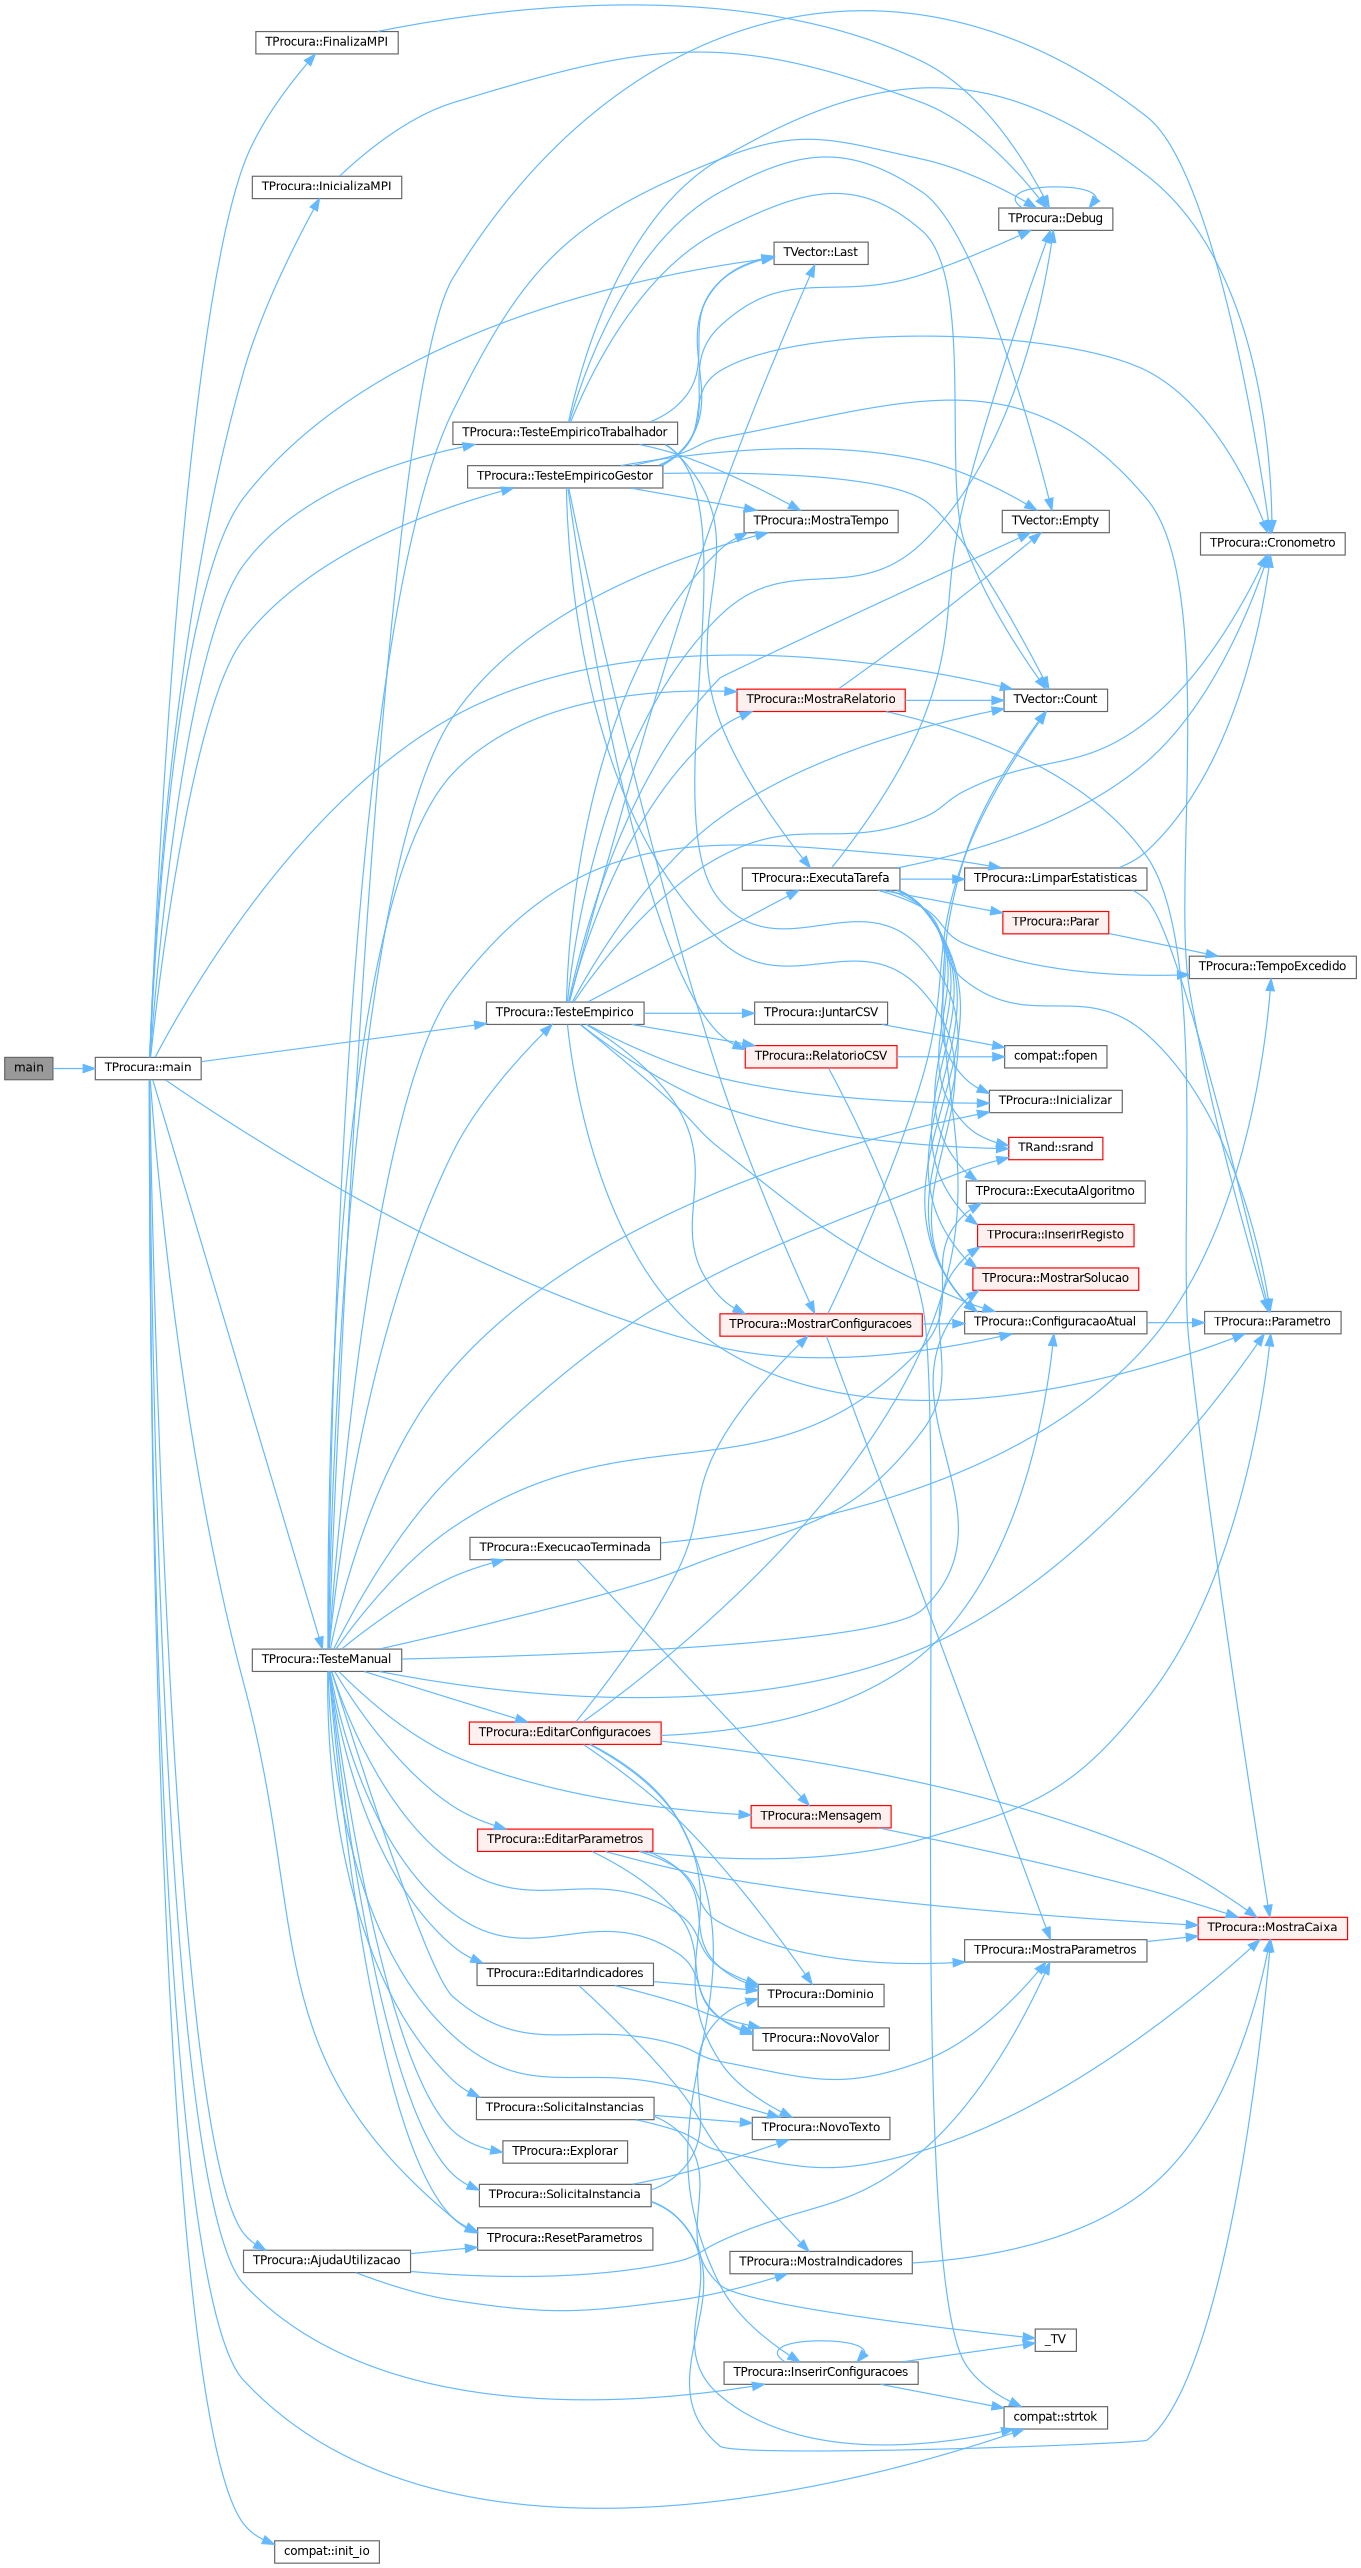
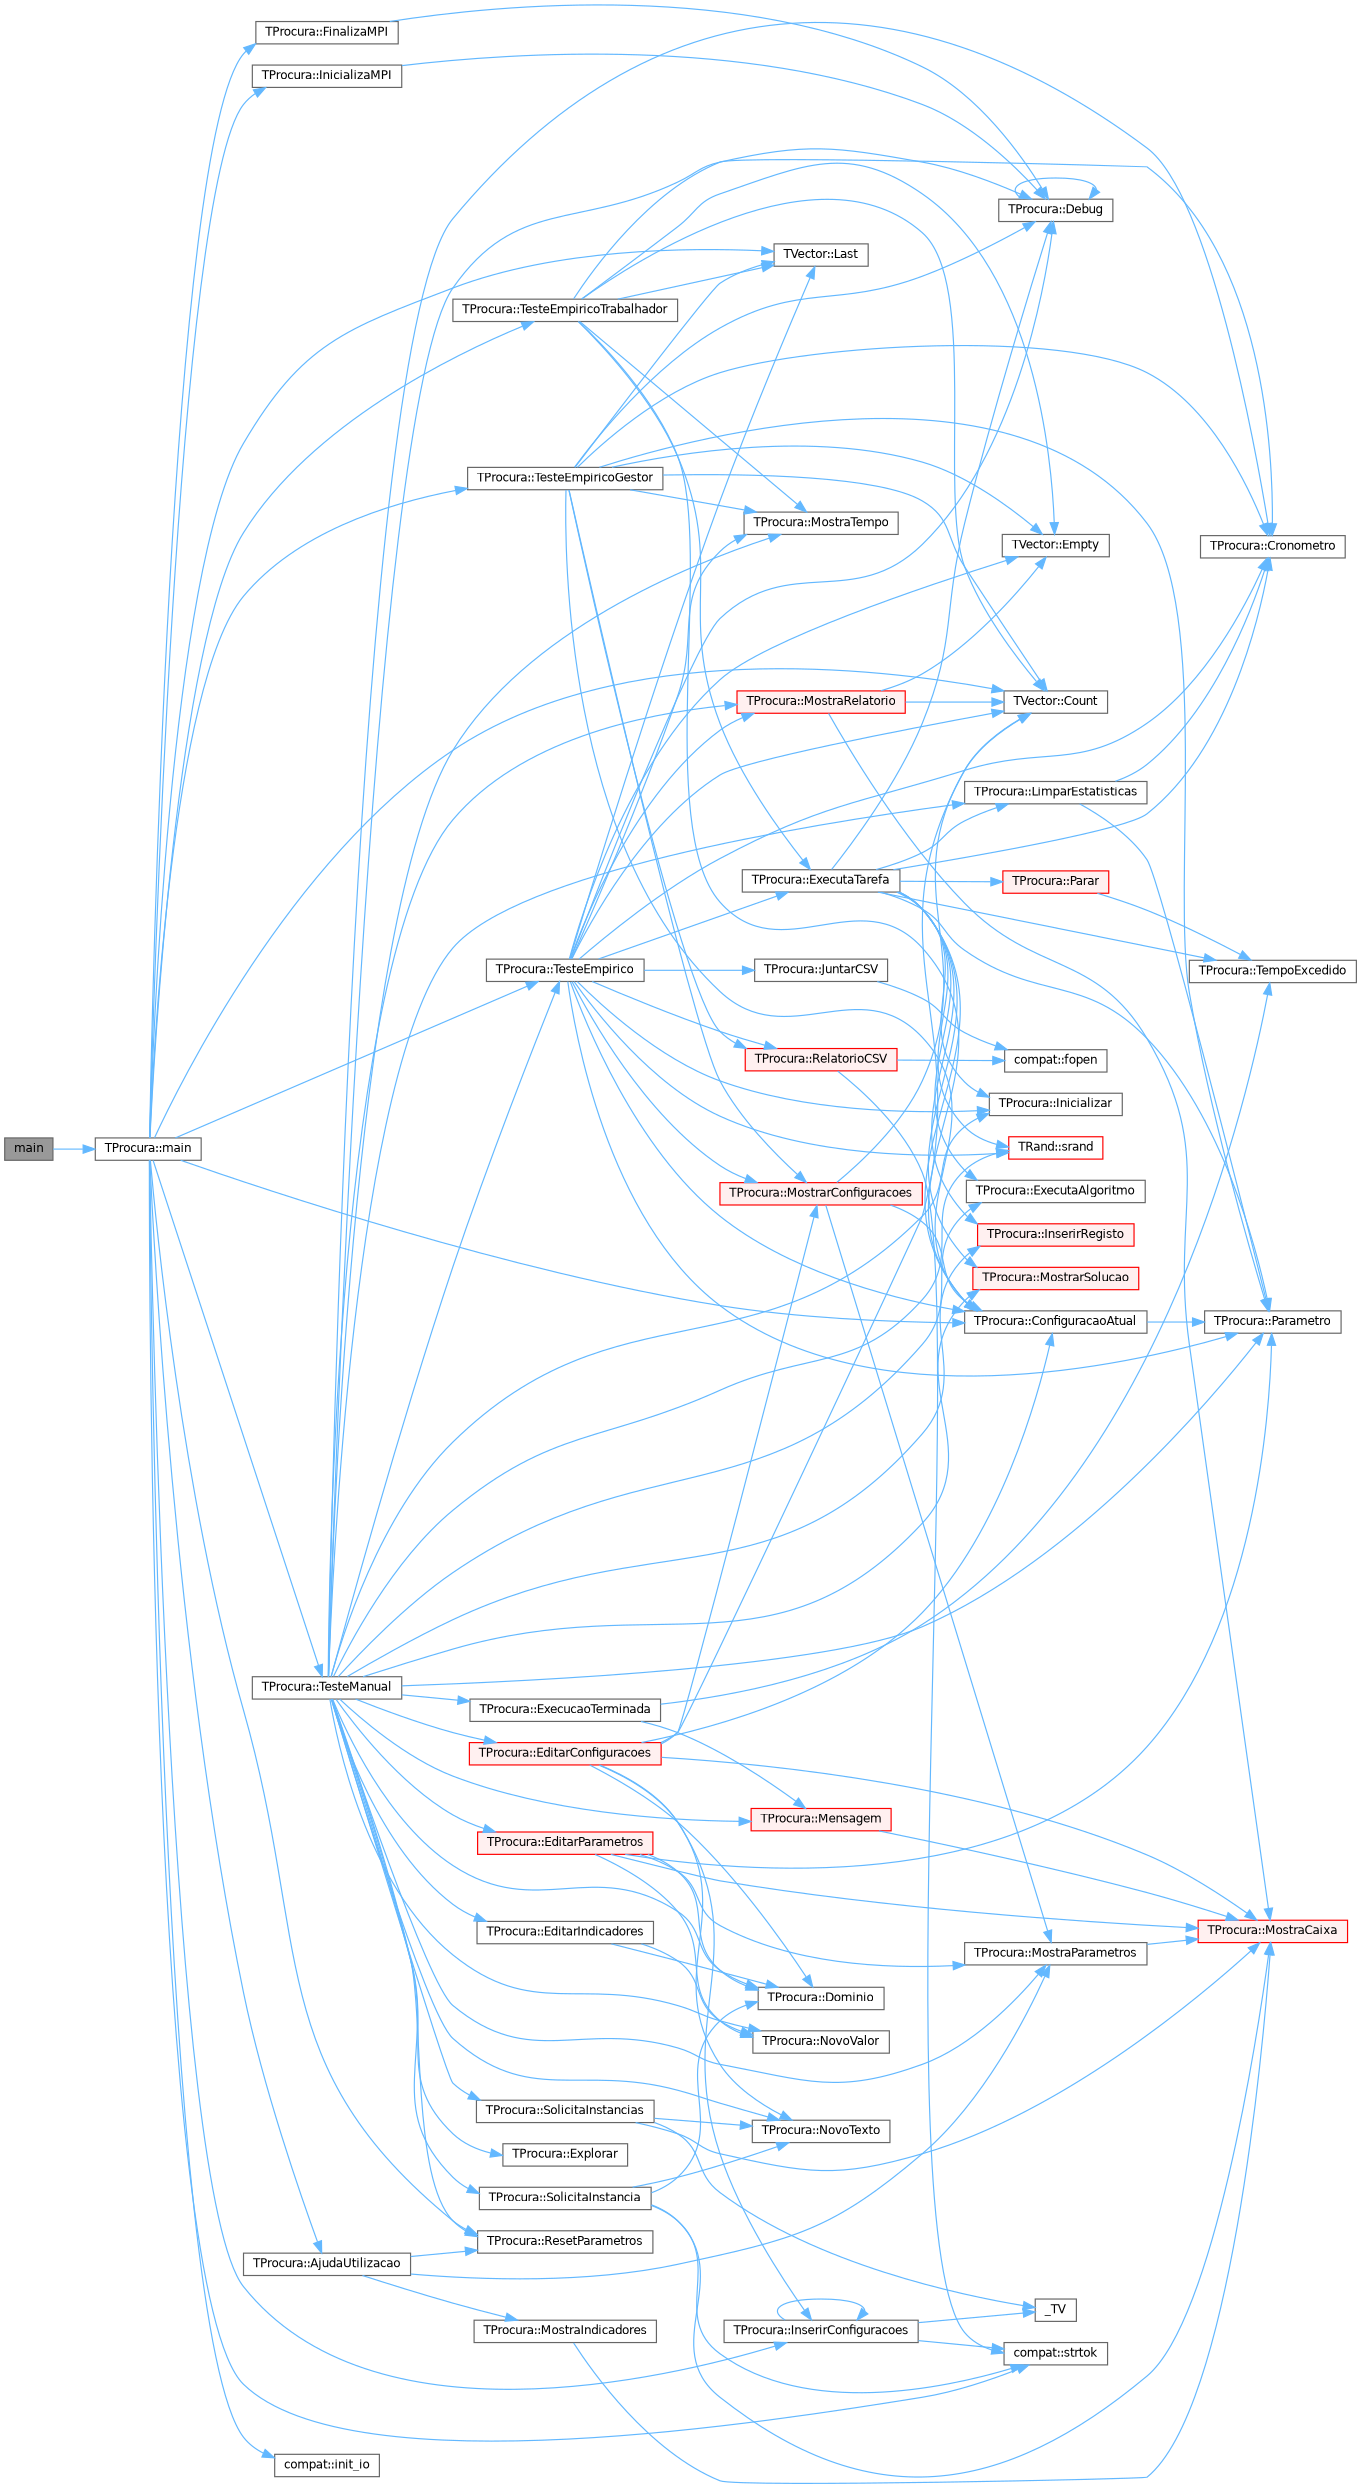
edge "TProcura::EditarIndicadores" -> "TProcura::MostraIndicadores": removed
